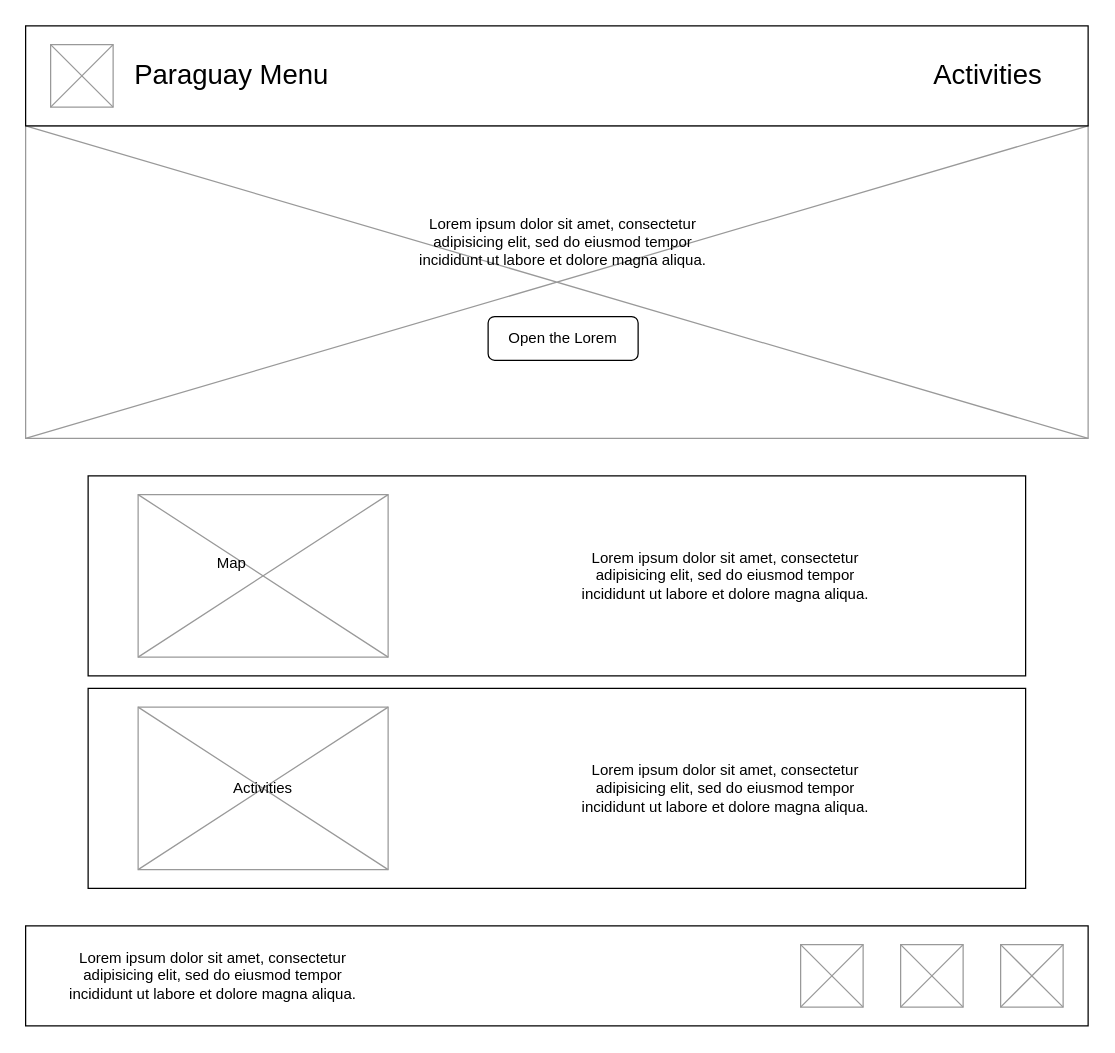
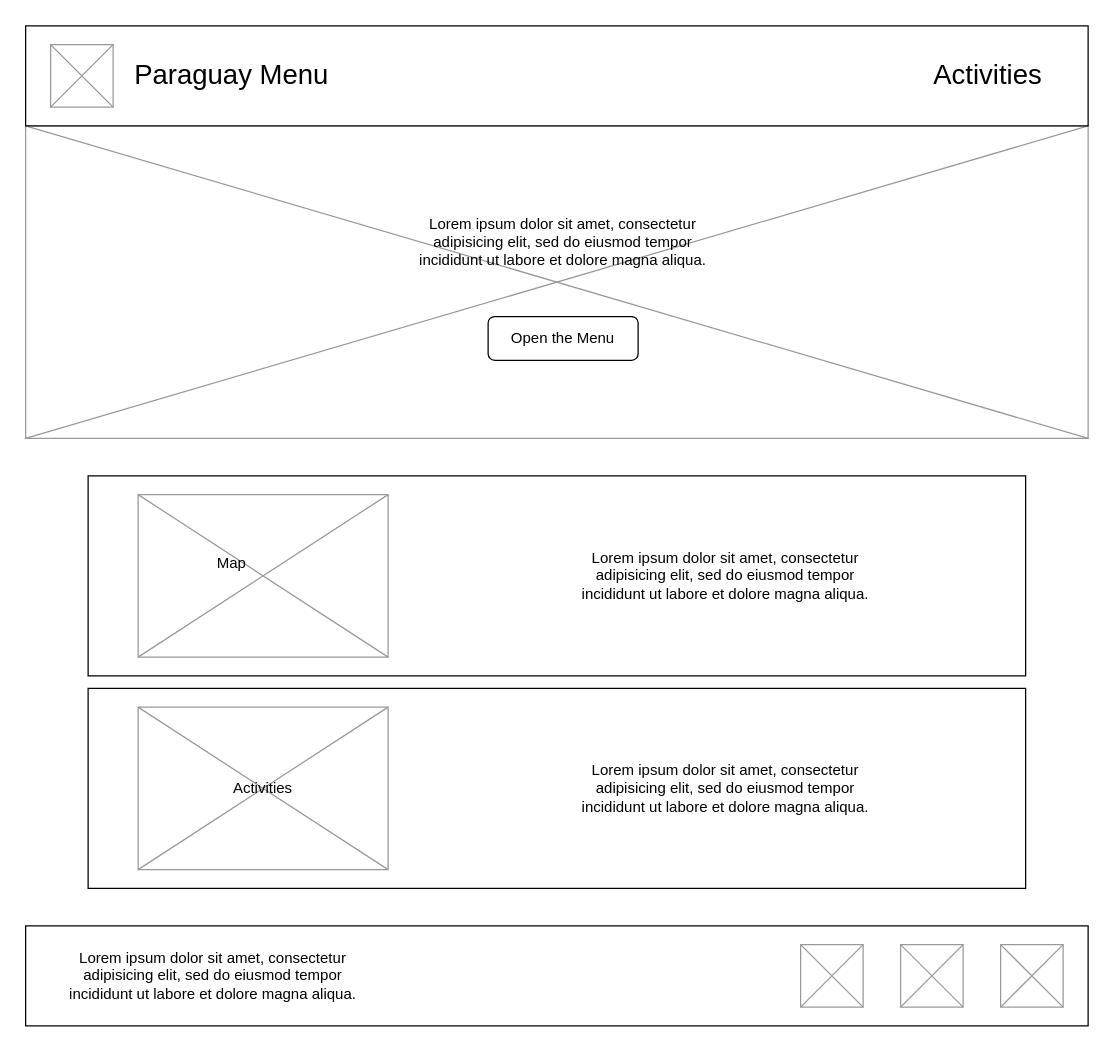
node "Open the Lorem": label "Open the Lorem" -> "Open the Menu"
